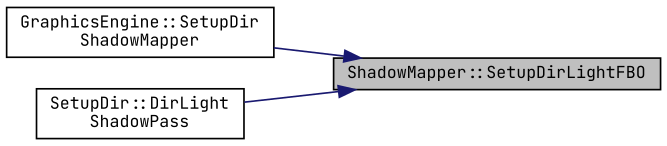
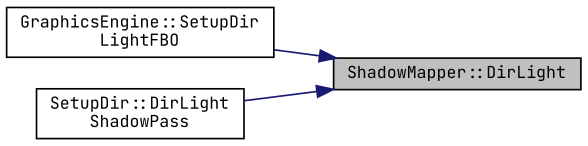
node "GraphicsEngine::SetupDir ShadowMapper": label "GraphicsEngine::SetupDir ShadowMapper" -> "GraphicsEngine::SetupDir LightFBO"
node "ShadowMapper::SetupDirLightFBO": label "ShadowMapper::SetupDirLightFBO" -> "ShadowMapper::DirLight"
